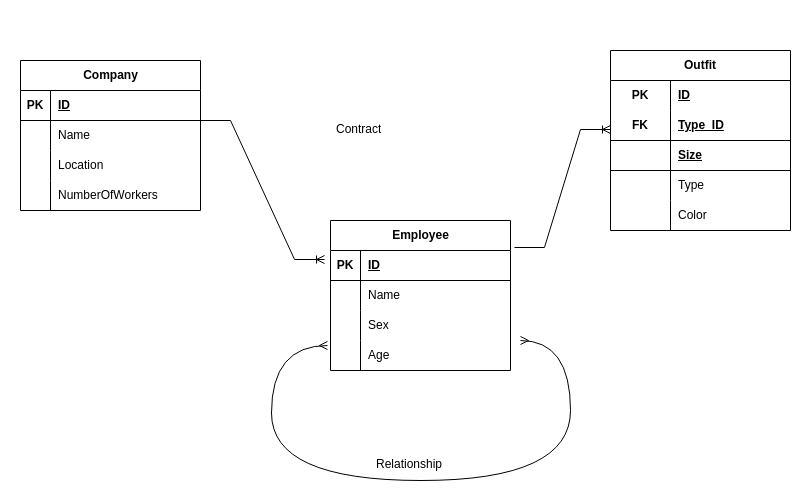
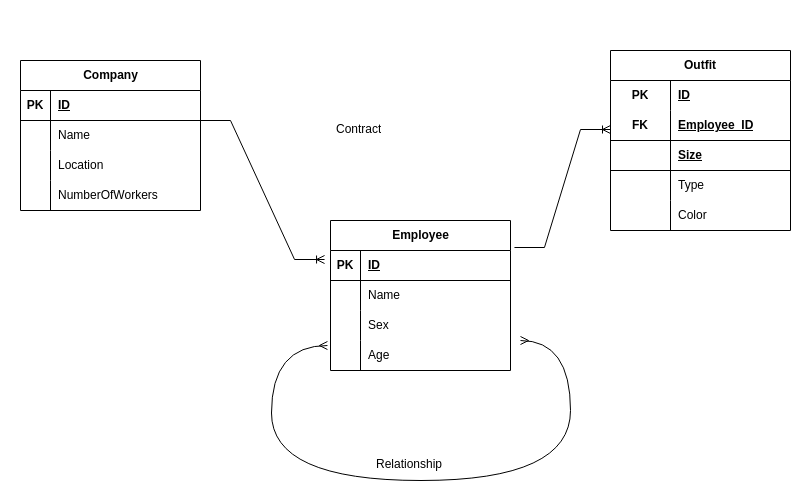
node "Type_ID": label "Type_ID" -> "Employee_ID"
